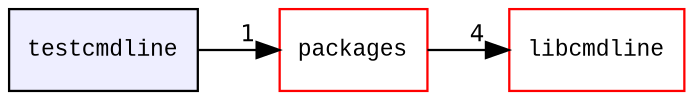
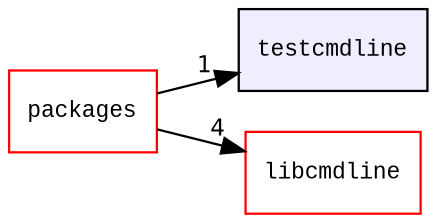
edge "testcmdline" -> "packages": reversed
